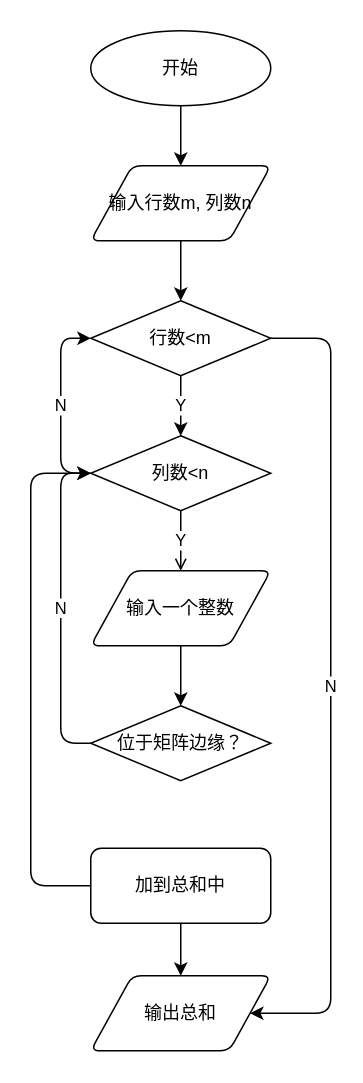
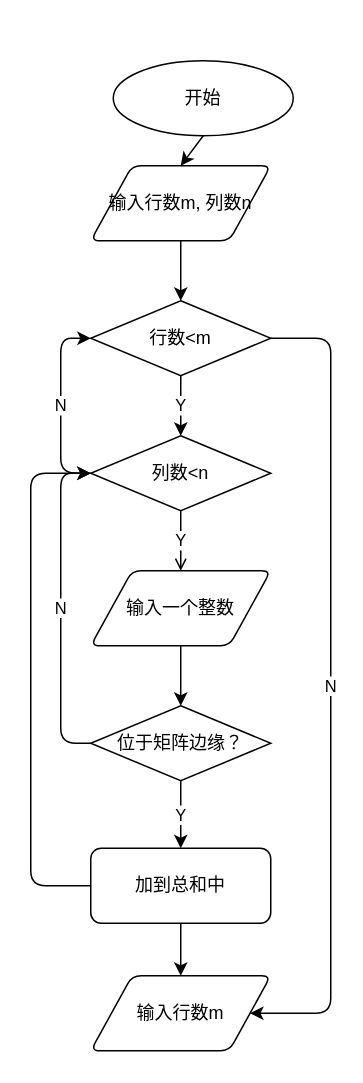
node "开始": moved (181, 68) -> (203, 98)
edge "位于矩阵边缘？" -> "加到总和中": added, label "Y"
node "输出总和": label "输出总和" -> "输入行数m"
